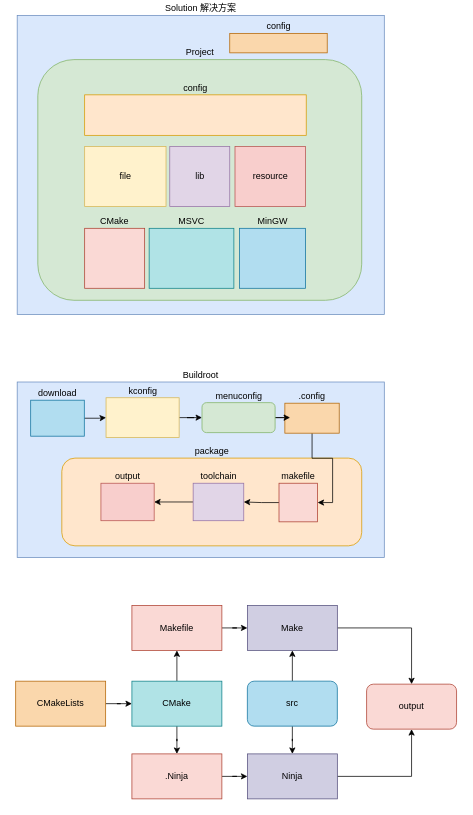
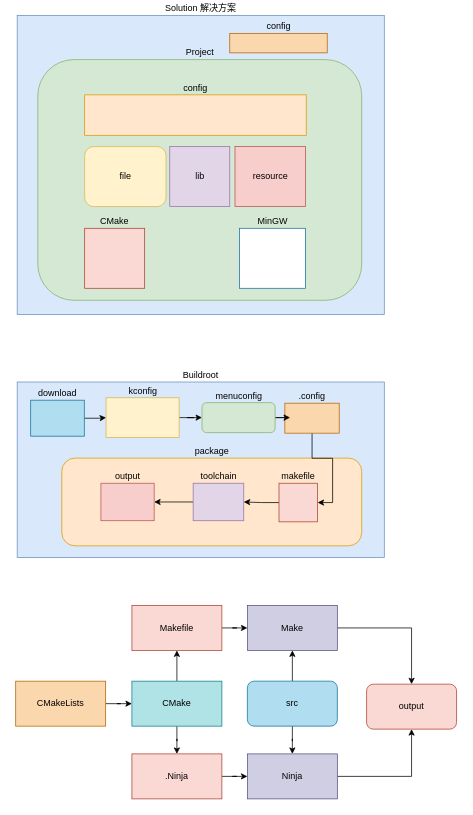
node "file": shape rectangle -> rounded rectangle
node "MSVC": removed
node "MinGW": fillcolor #b1ddf0 -> #ffffff
